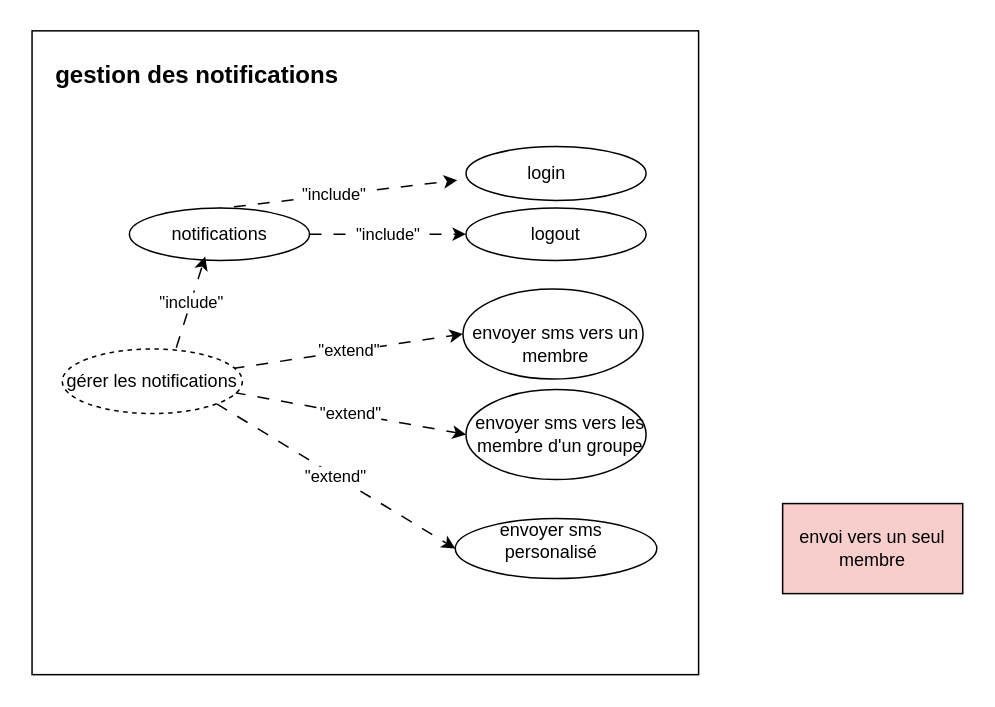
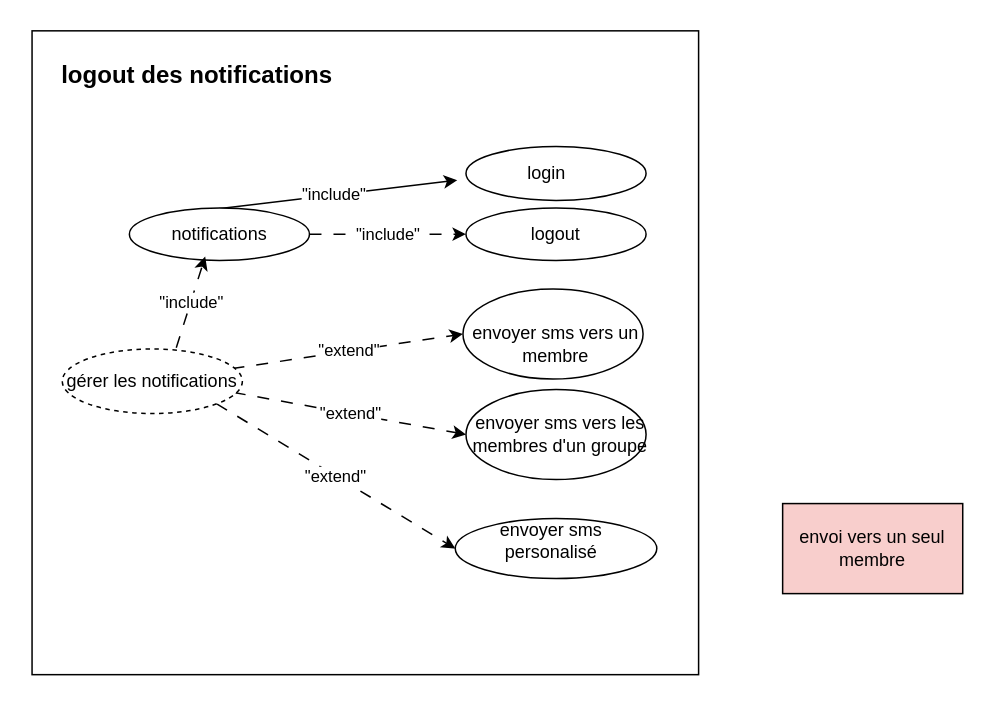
node "gestion des notifications": label "gestion des notifications" -> "logout des notifications"
edge "notifications" -> "login": style dashed -> solid
node "envoyer sms vers les membre d'un groupe": label "envoyer sms vers les membre d'un groupe" -> "envoyer sms vers les membres d'un groupe"
